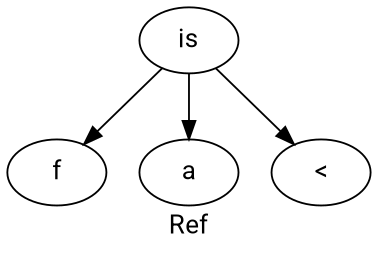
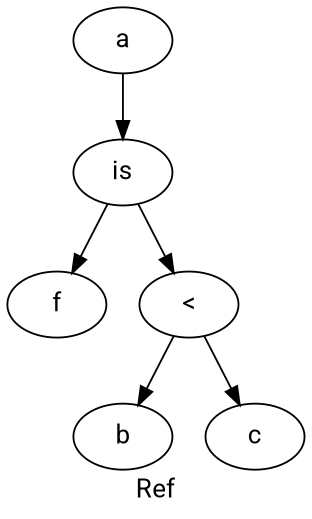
edge "is" -> "a": reversed
node "b": added
node "c": added
